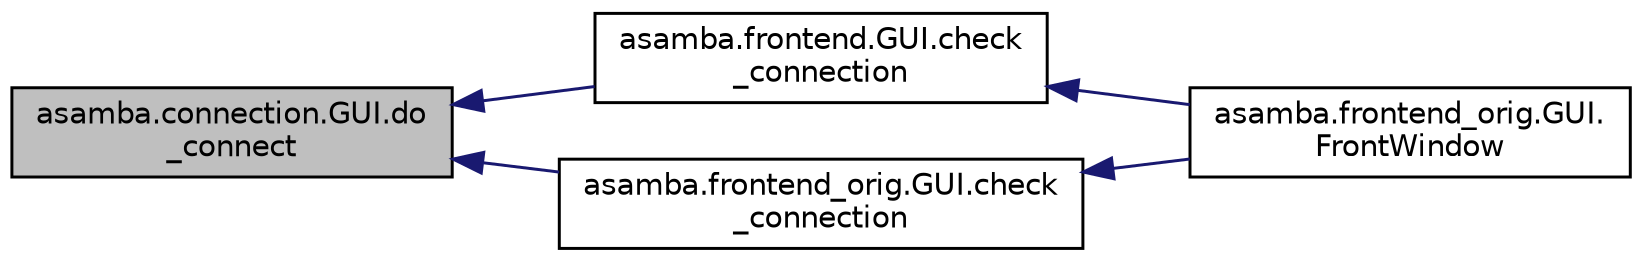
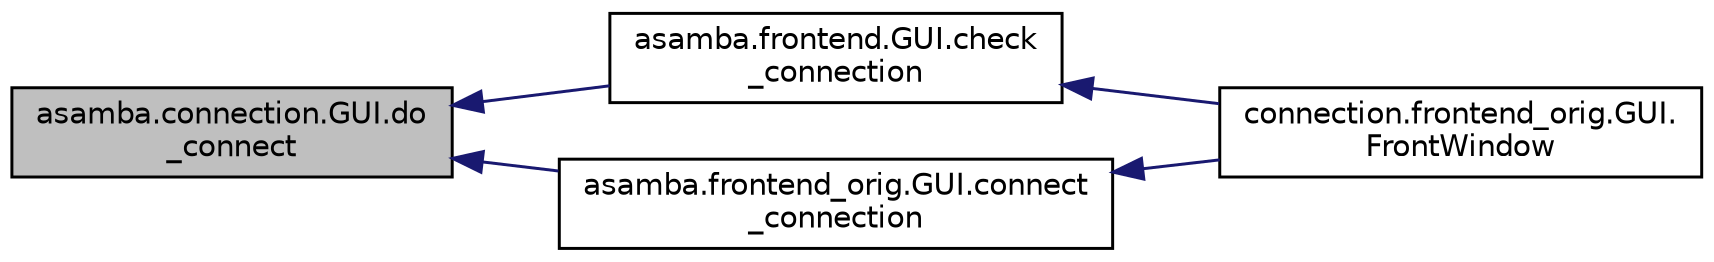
node "asamba.frontend_orig.GUI. FrontWindow": label "asamba.frontend_orig.GUI. FrontWindow" -> "connection.frontend_orig.GUI. FrontWindow"
node "asamba.frontend_orig.GUI.check _connection": label "asamba.frontend_orig.GUI.check _connection" -> "asamba.frontend_orig.GUI.connect _connection"
